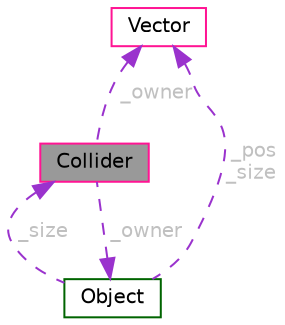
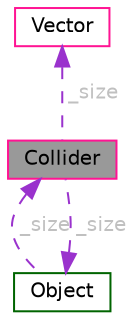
edge "Collider" -> "Vector": label " _owner" -> " _size"
edge "Object" -> "Vector": removed, label "_pos _size"
edge "Collider" -> "Object": label " _owner" -> " _size"
